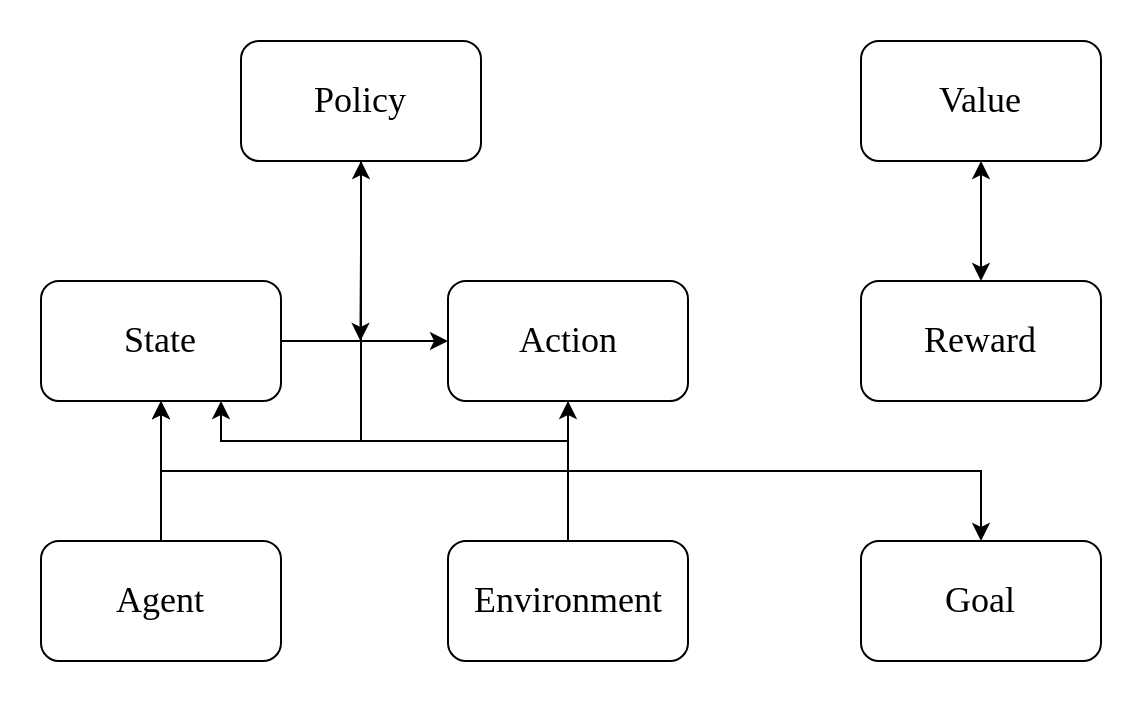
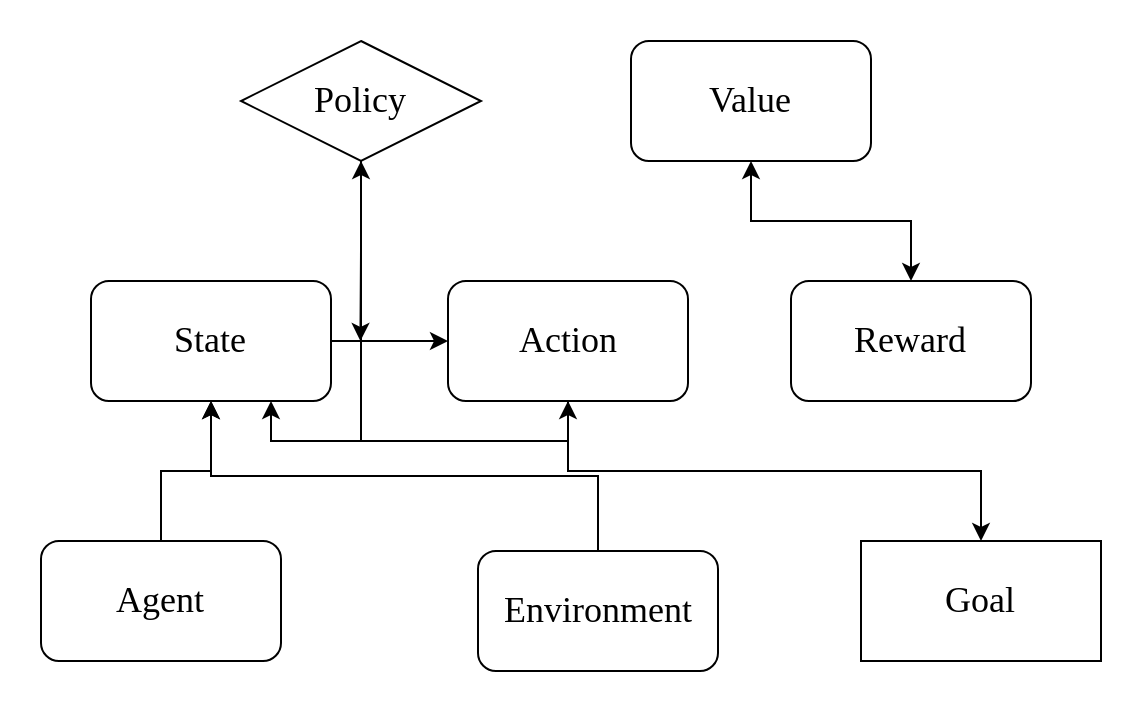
node "Policy": shape rounded rectangle -> diamond
node "Value": moved (981, 101) -> (751, 101)
node "State": moved (161, 341) -> (211, 341)
node "Reward": moved (981, 341) -> (911, 341)
node "Environment": moved (568, 601) -> (598, 611)
node "Goal": shape rounded rectangle -> rectangle
